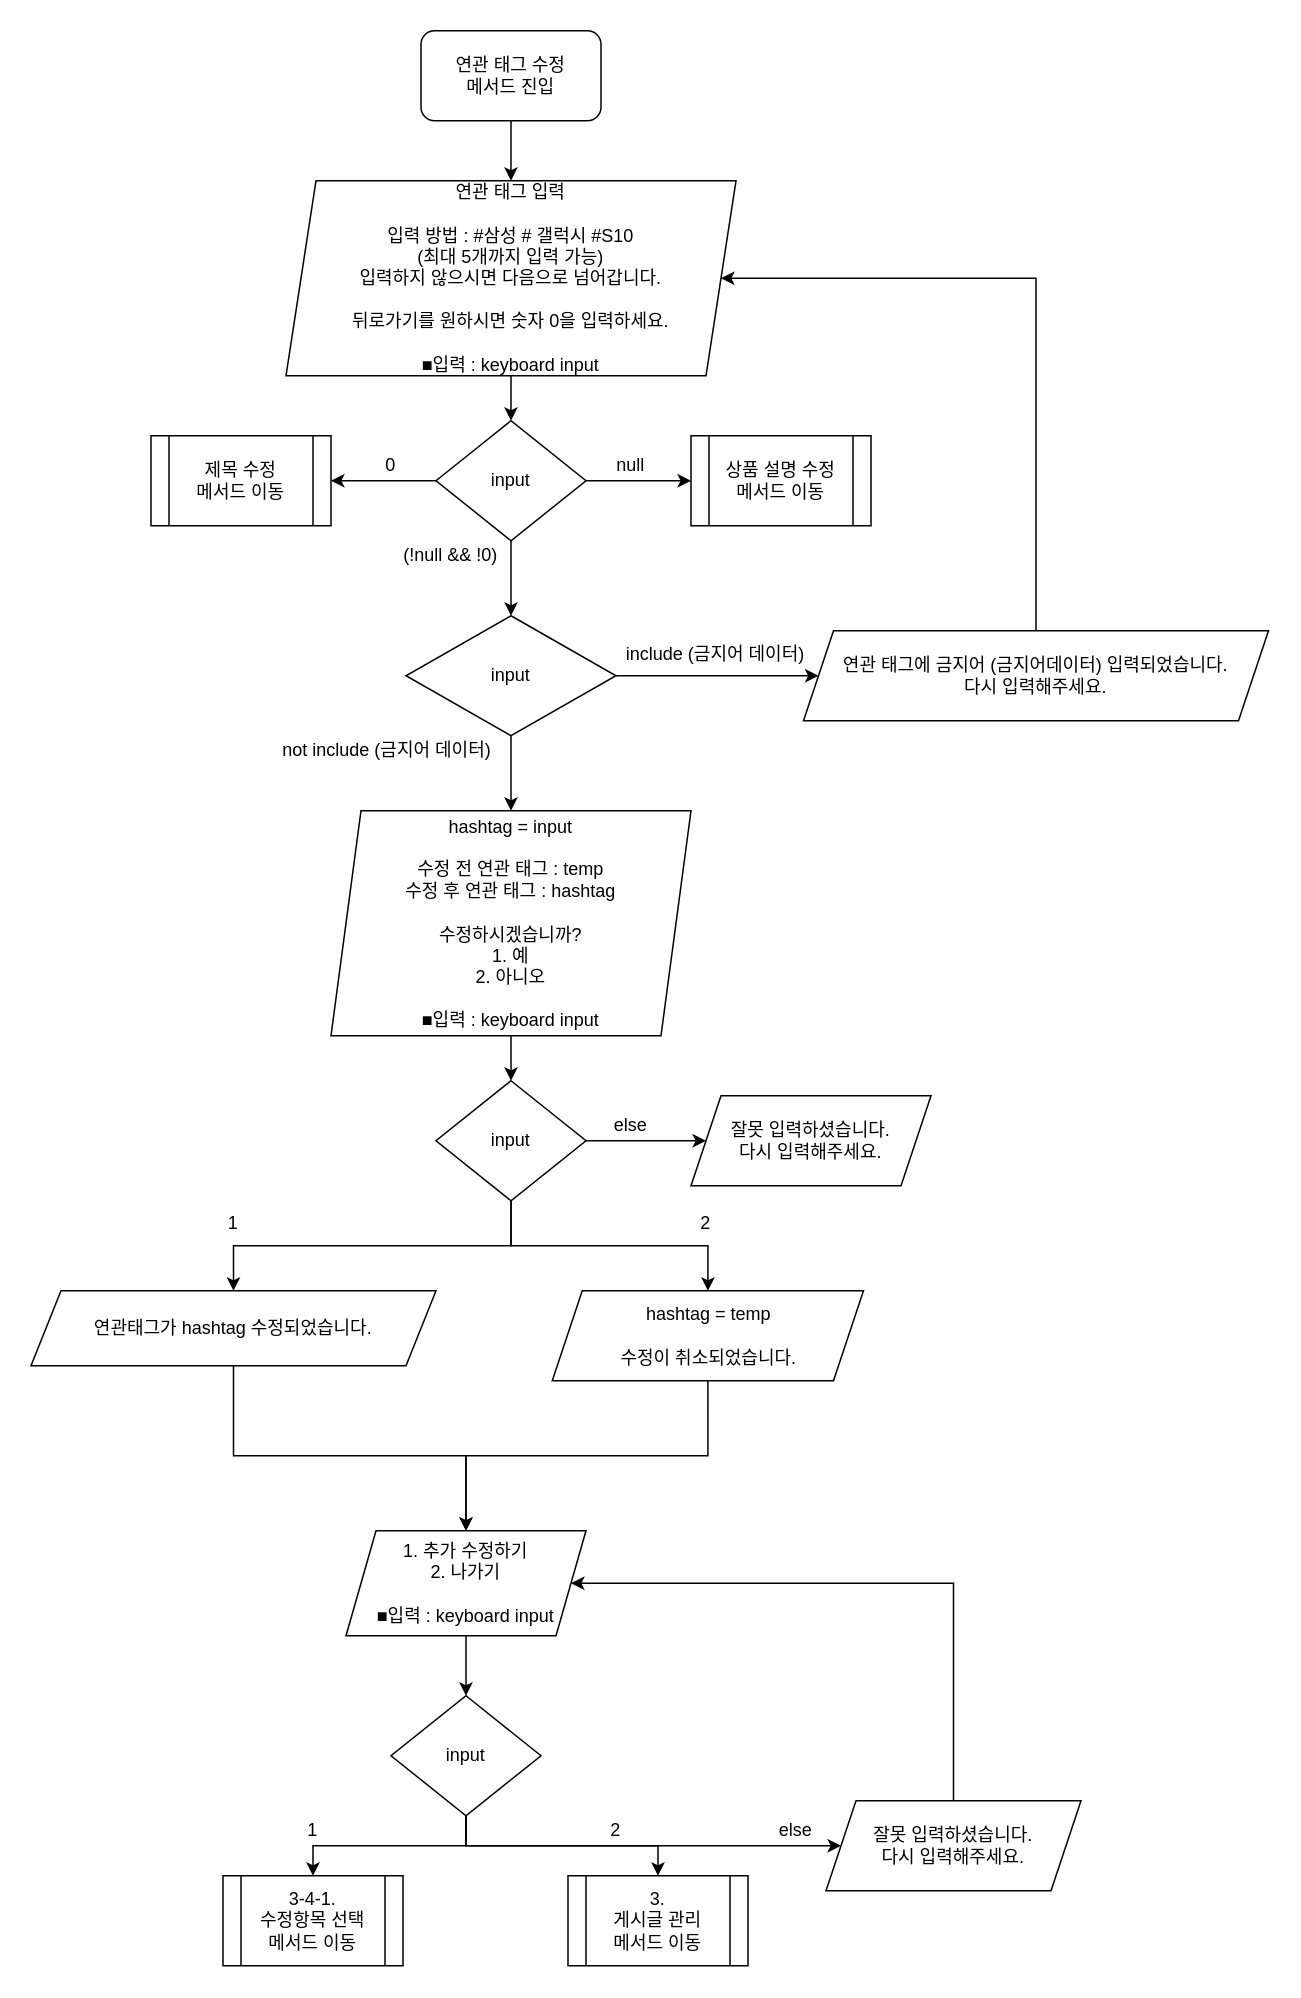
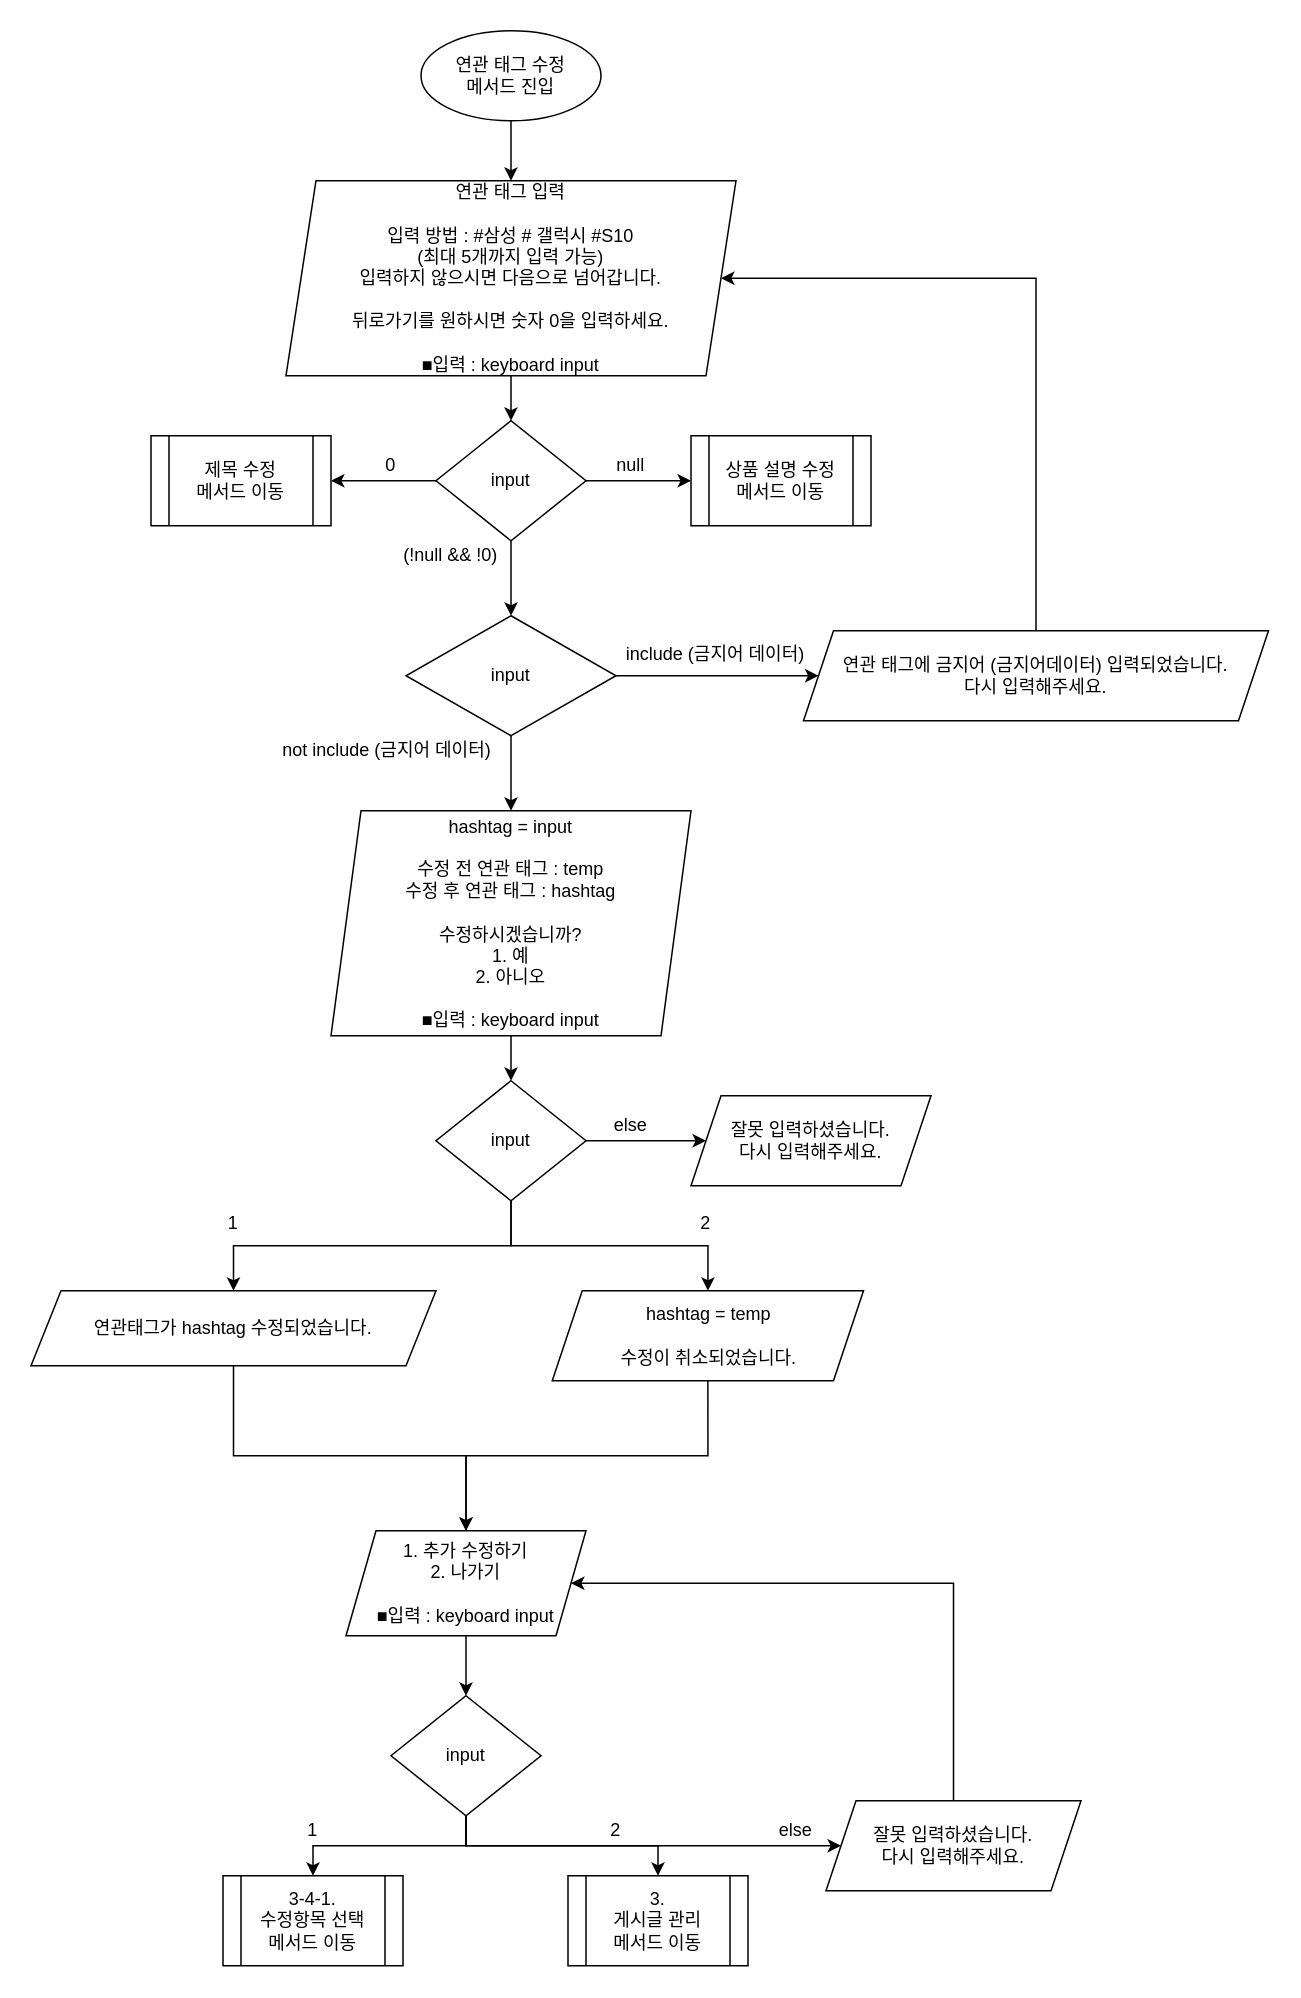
node "연관 태그 수정 메서드 진입": shape rounded rectangle -> ellipse
